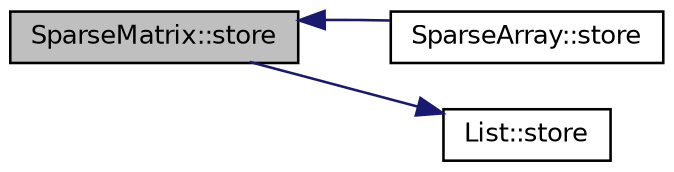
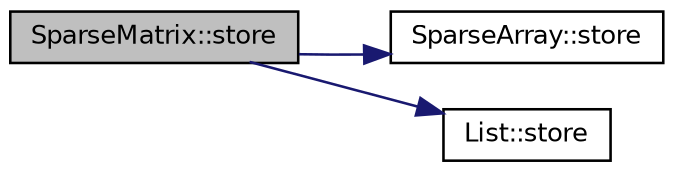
edge "SparseArray::store" -> "SparseMatrix::store": reversed
